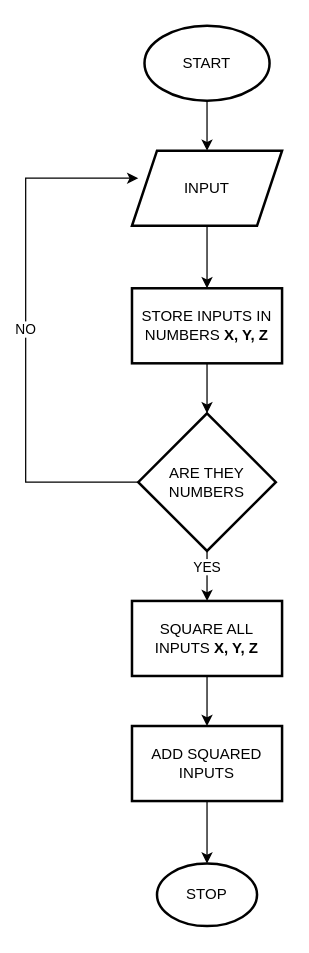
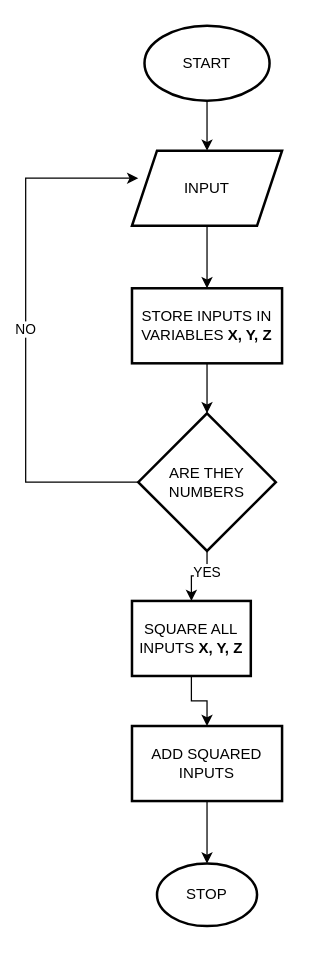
node "STORE INPUTS IN NUMBERS X, Y, Z": label "STORE INPUTS IN NUMBERS X, Y, Z" -> "STORE INPUTS IN VARIABLES X, Y, Z"
node "SQUARE ALL INPUTS X, Y, Z": size 150x75 -> 119x75
